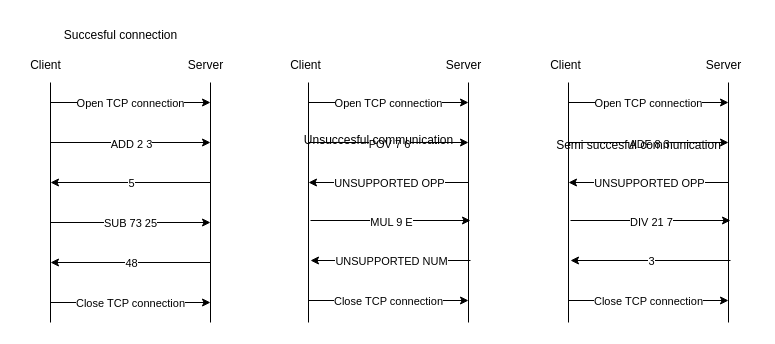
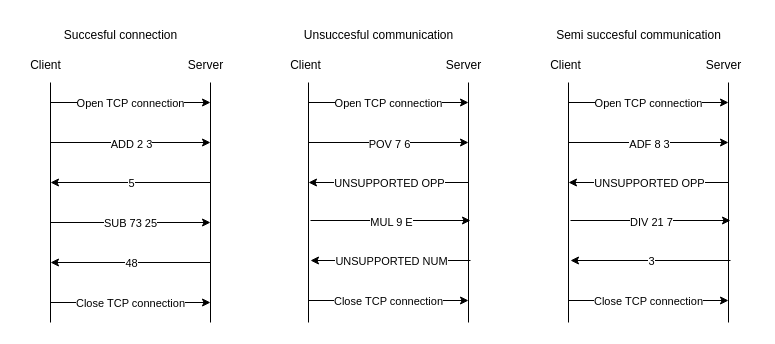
node "Unsuccesful communication": moved (379, 141) -> (379, 36)
node "Semi succesful communication": moved (639, 146) -> (639, 36)
